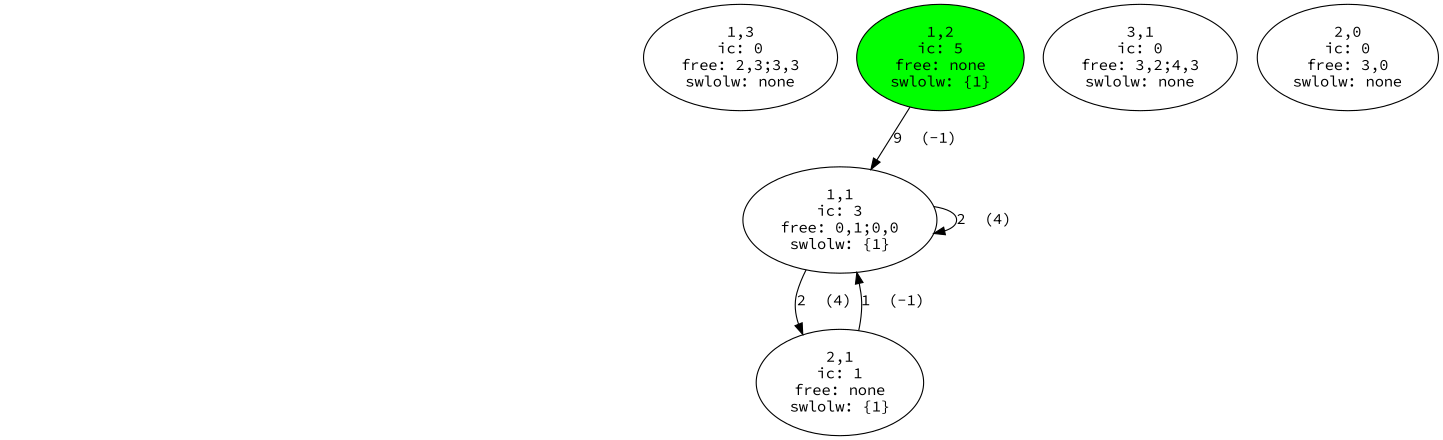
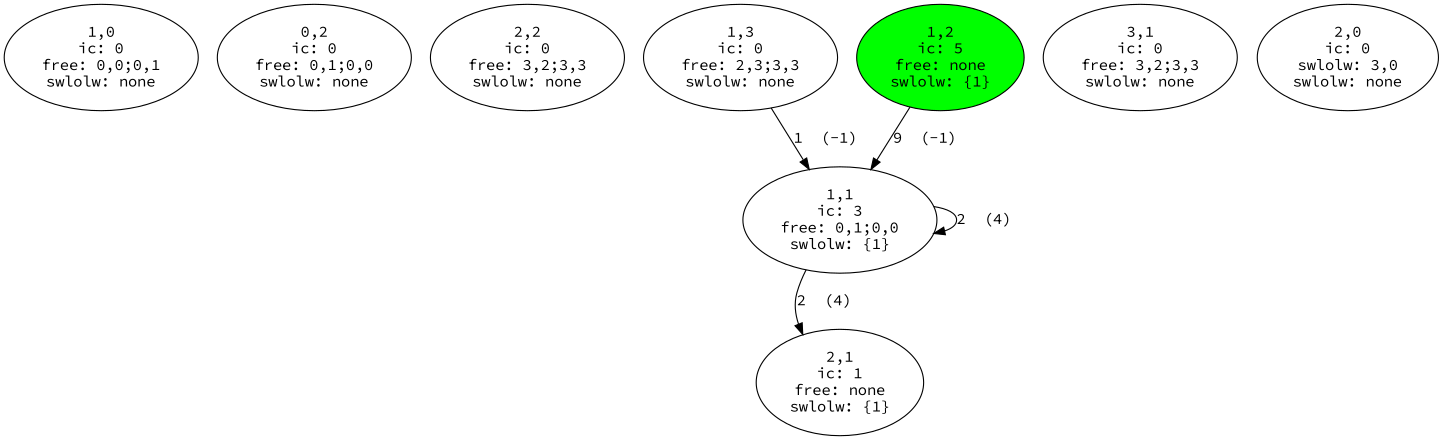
node "1,0 ic: 0 free: 0,0;0,1 swlolw: none": added
node "0,2 ic: 0 free: 0,1;0,0 swlolw: none": added
node "2,2 ic: 0 free: 3,2;3,3 swlolw: none": added
node "3,1 ic: 0 free: 3,2;4,3 swlolw: none": label "3,1 ic: 0 free: 3,2;4,3 swlolw: none" -> "3,1 ic: 0 free: 3,2;3,3 swlolw: none"
node "2,0 ic: 0 free: 3,0 swlolw: none": label "2,0 ic: 0 free: 3,0 swlolw: none" -> "2,0 ic: 0 swlolw: 3,0 swlolw: none"
edge "2,1 ic: 1 free: none swlolw: {1}" -> "1,1 ic: 3 free: 0,1;0,0 swlolw: {1}": now "1,3 ic: 0 free: 2,3;3,3 swlolw: none" -> "1,1 ic: 3 free: 0,1;0,0 swlolw: {1}"
